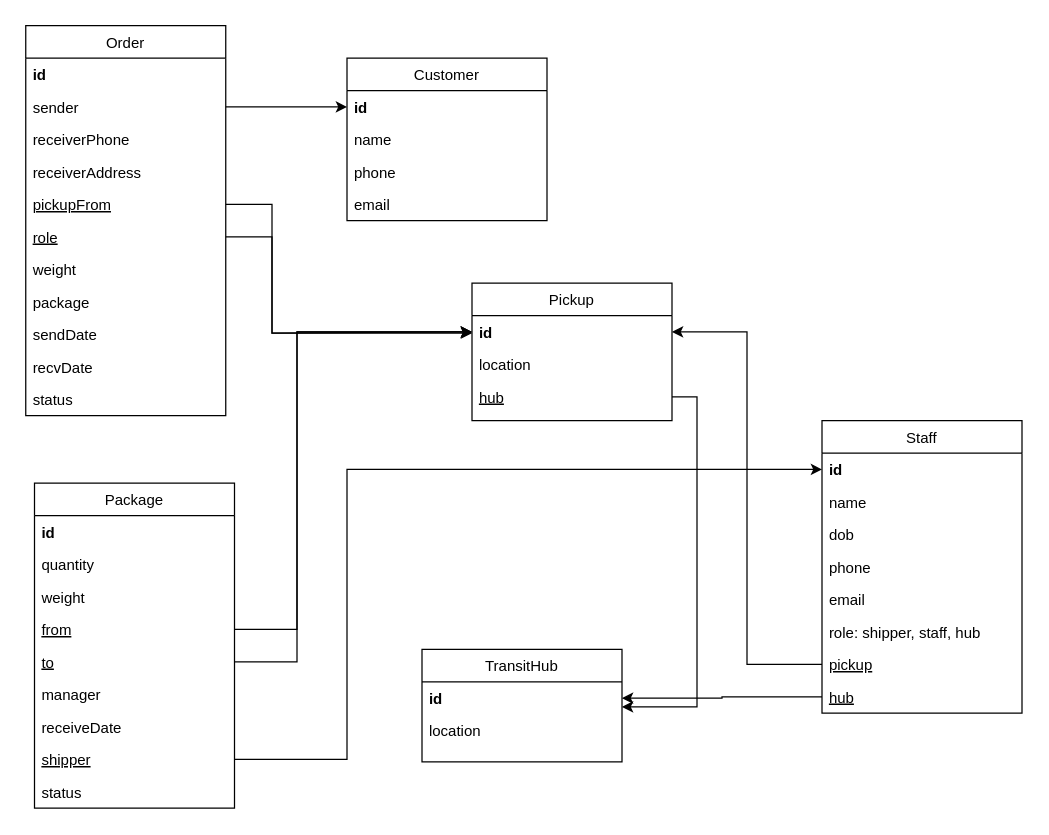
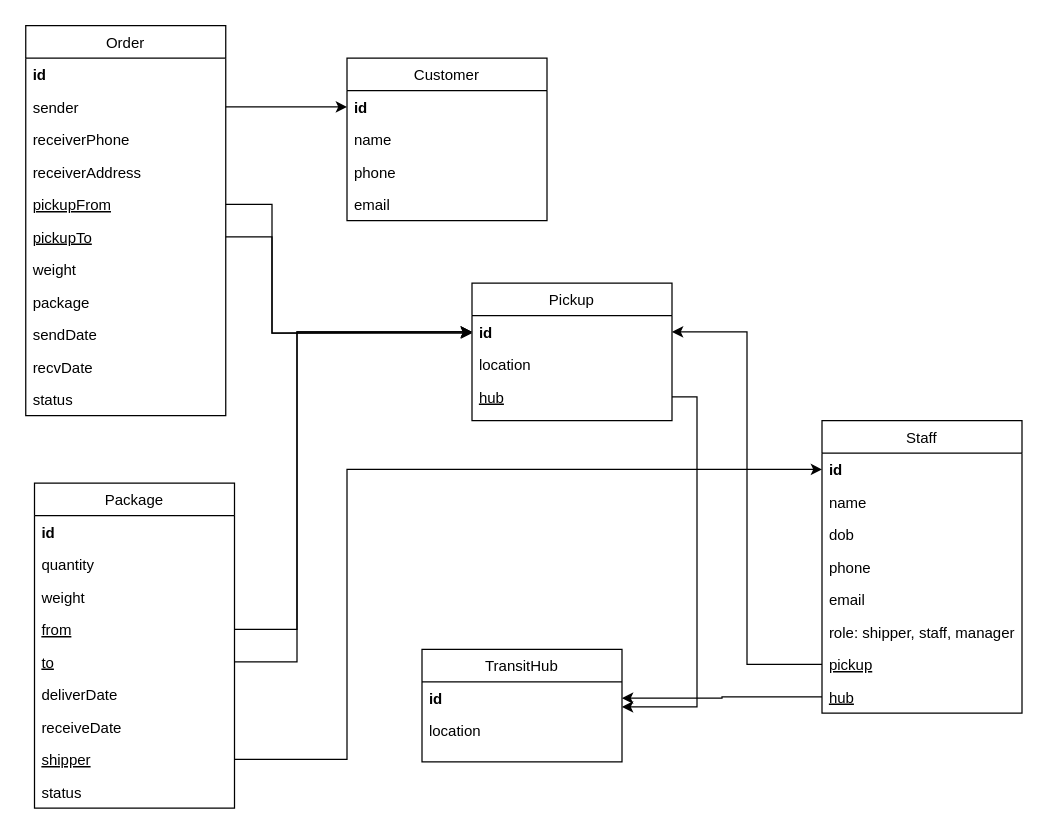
node "role": label "role" -> "pickupTo"
node "role: shipper, staff, hub": label "role: shipper, staff, hub" -> "role: shipper, staff, manager"
node "manager": label "manager" -> "deliverDate"
